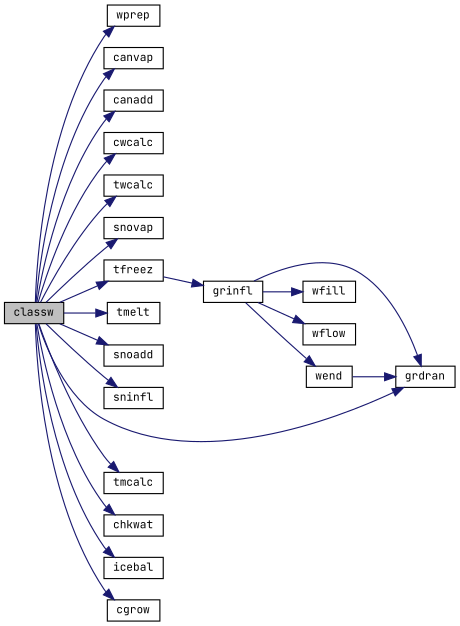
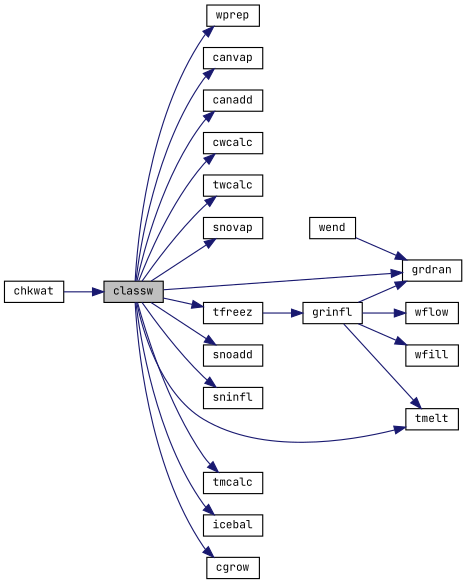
edge "grinfl" -> "wend": now "grinfl" -> "tmelt"
edge "classw" -> "chkwat": reversed
